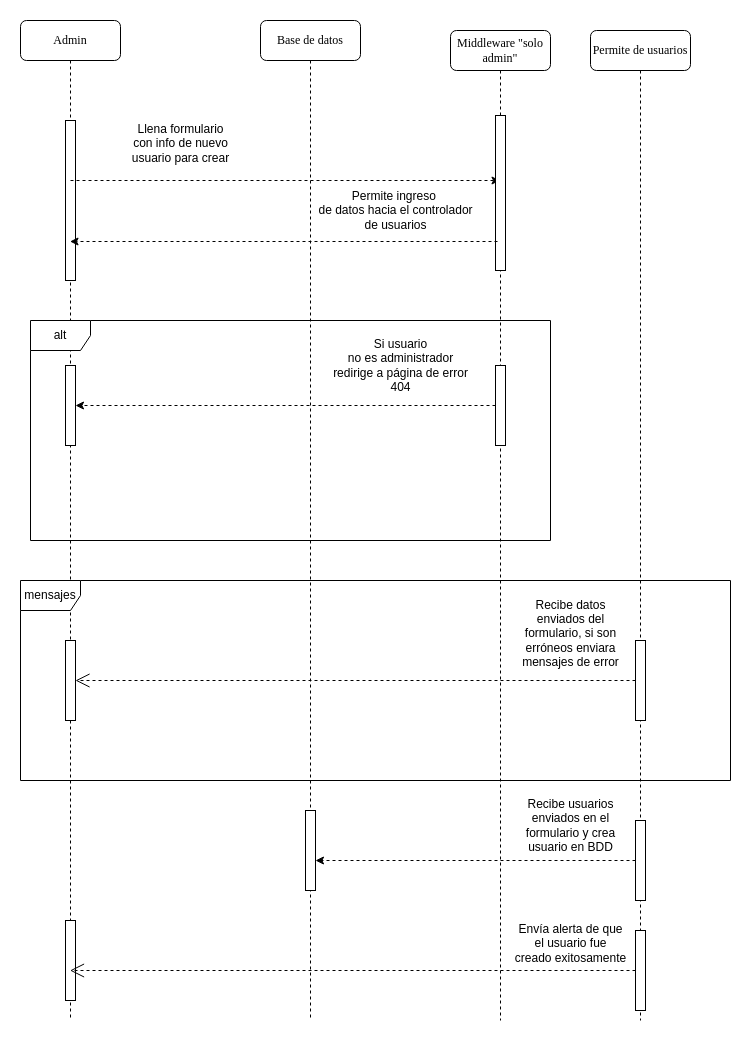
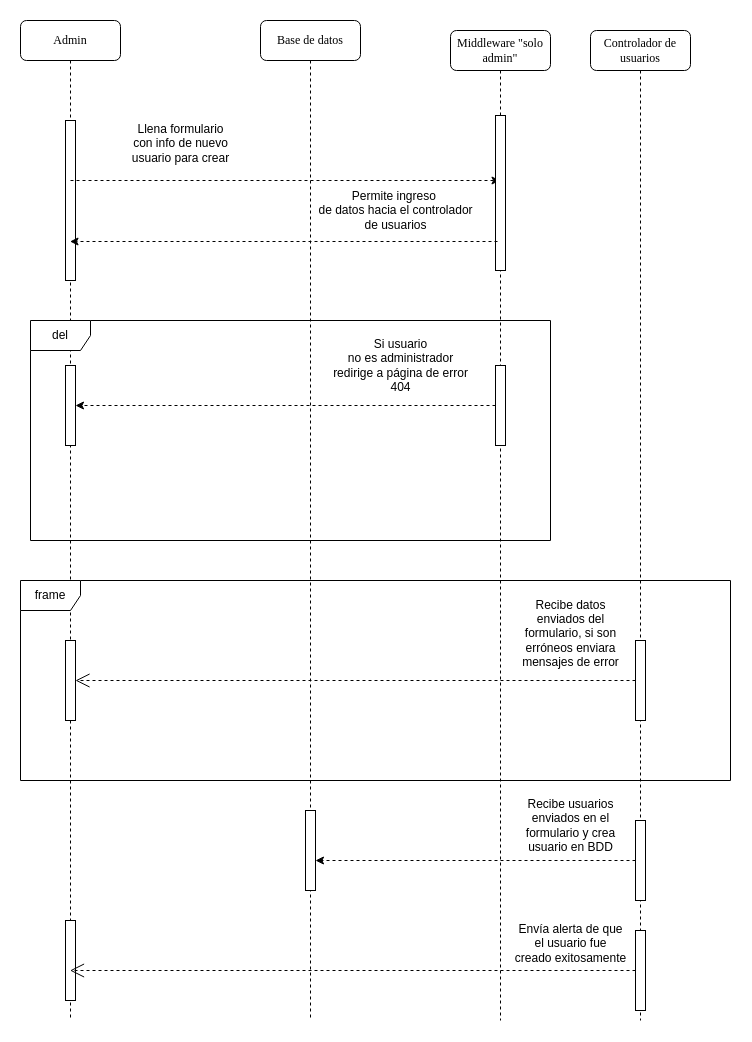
node "Permite de usuarios": label "Permite de usuarios" -> "Controlador de usuarios"
node "alt": label "alt" -> "del"
node "mensajes": label "mensajes" -> "frame"
